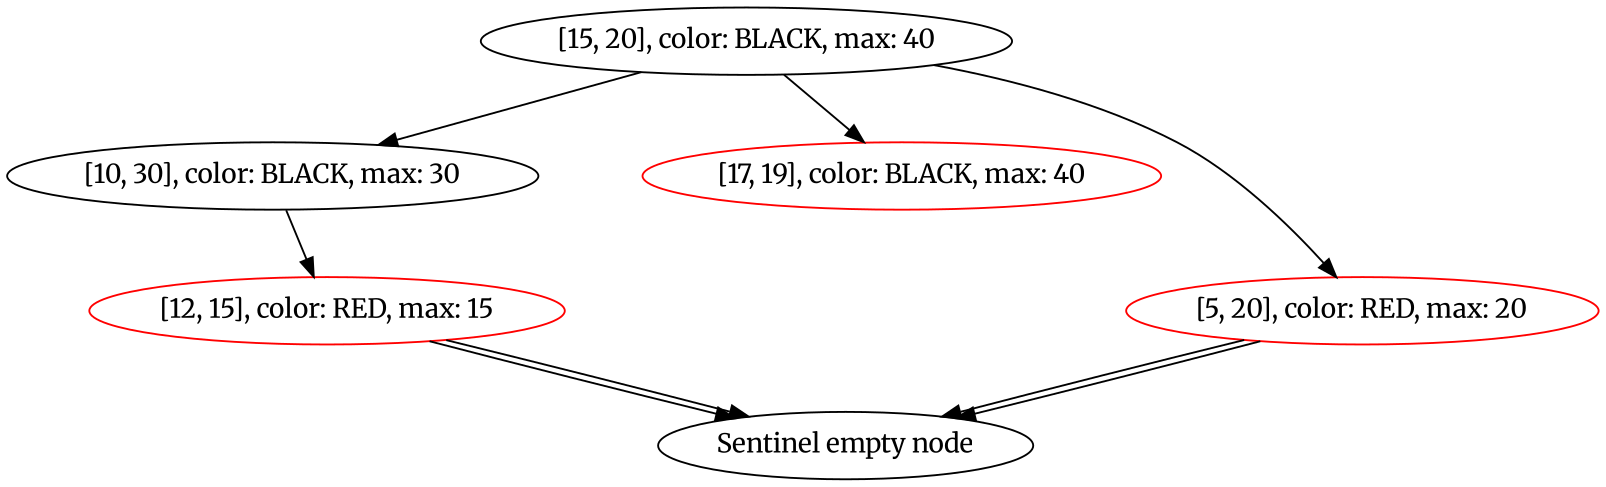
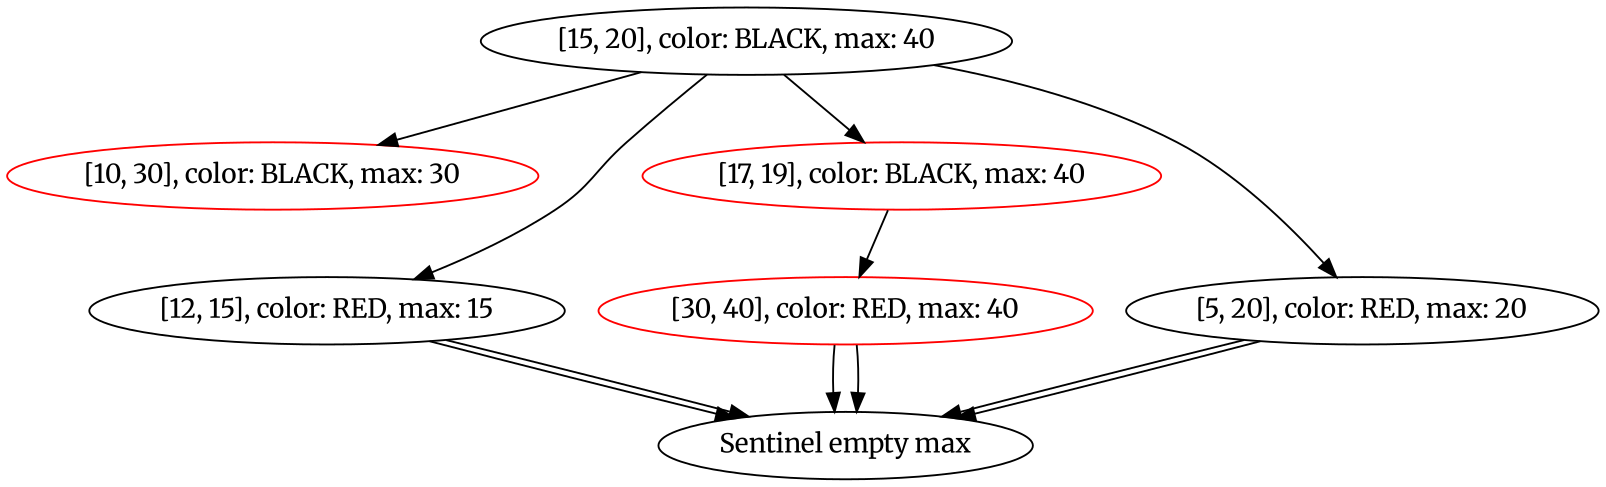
node "[10, 30], color: BLACK, max: 30": color BLACK -> RED
edge "[10, 30], color: BLACK, max: 30" -> "[12, 15], color: RED, max: 15": now "[15, 20], color: BLACK, max: 40" -> "[12, 15], color: RED, max: 15"
node "[12, 15], color: RED, max: 15": color RED -> BLACK
node "[30, 40], color: RED, max: 40": added
node "[5, 20], color: RED, max: 20": color RED -> BLACK
node "Sentinel empty node": label "Sentinel empty node" -> "Sentinel empty max"
